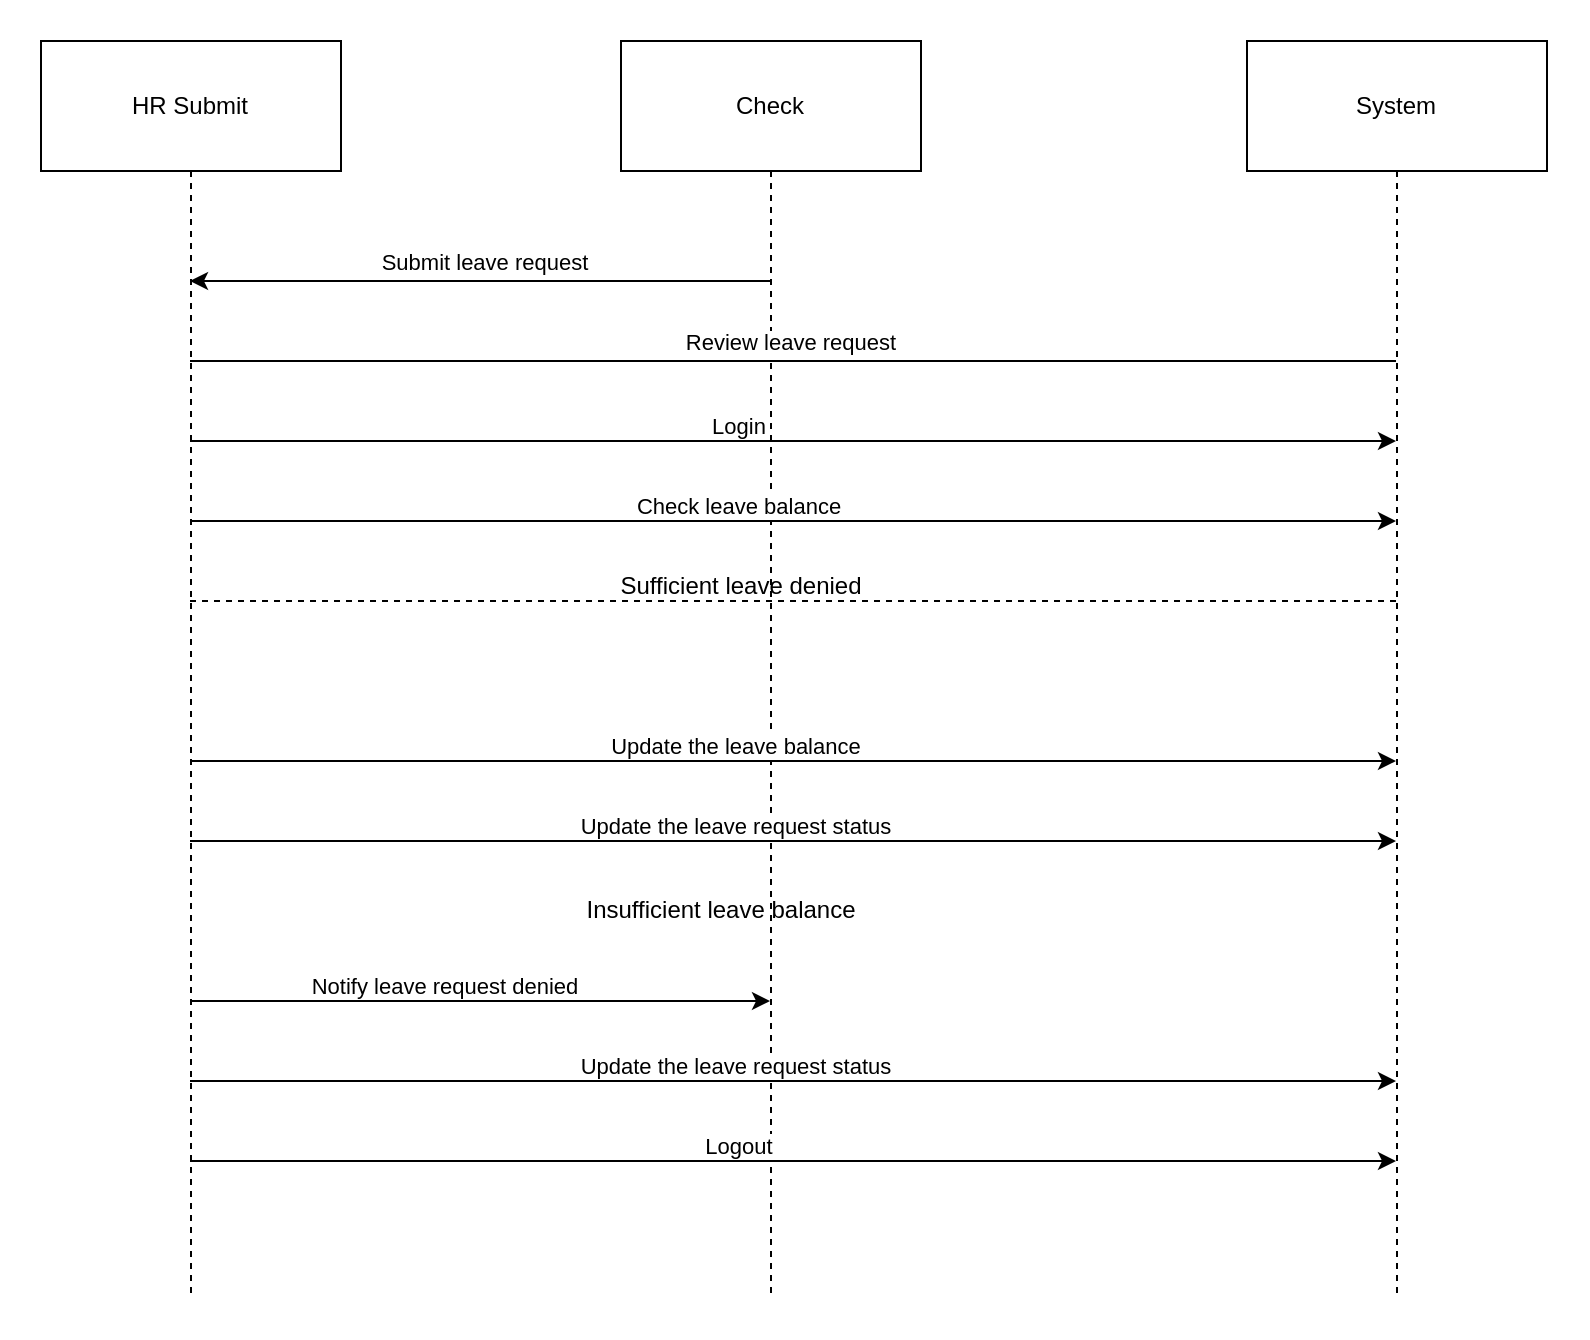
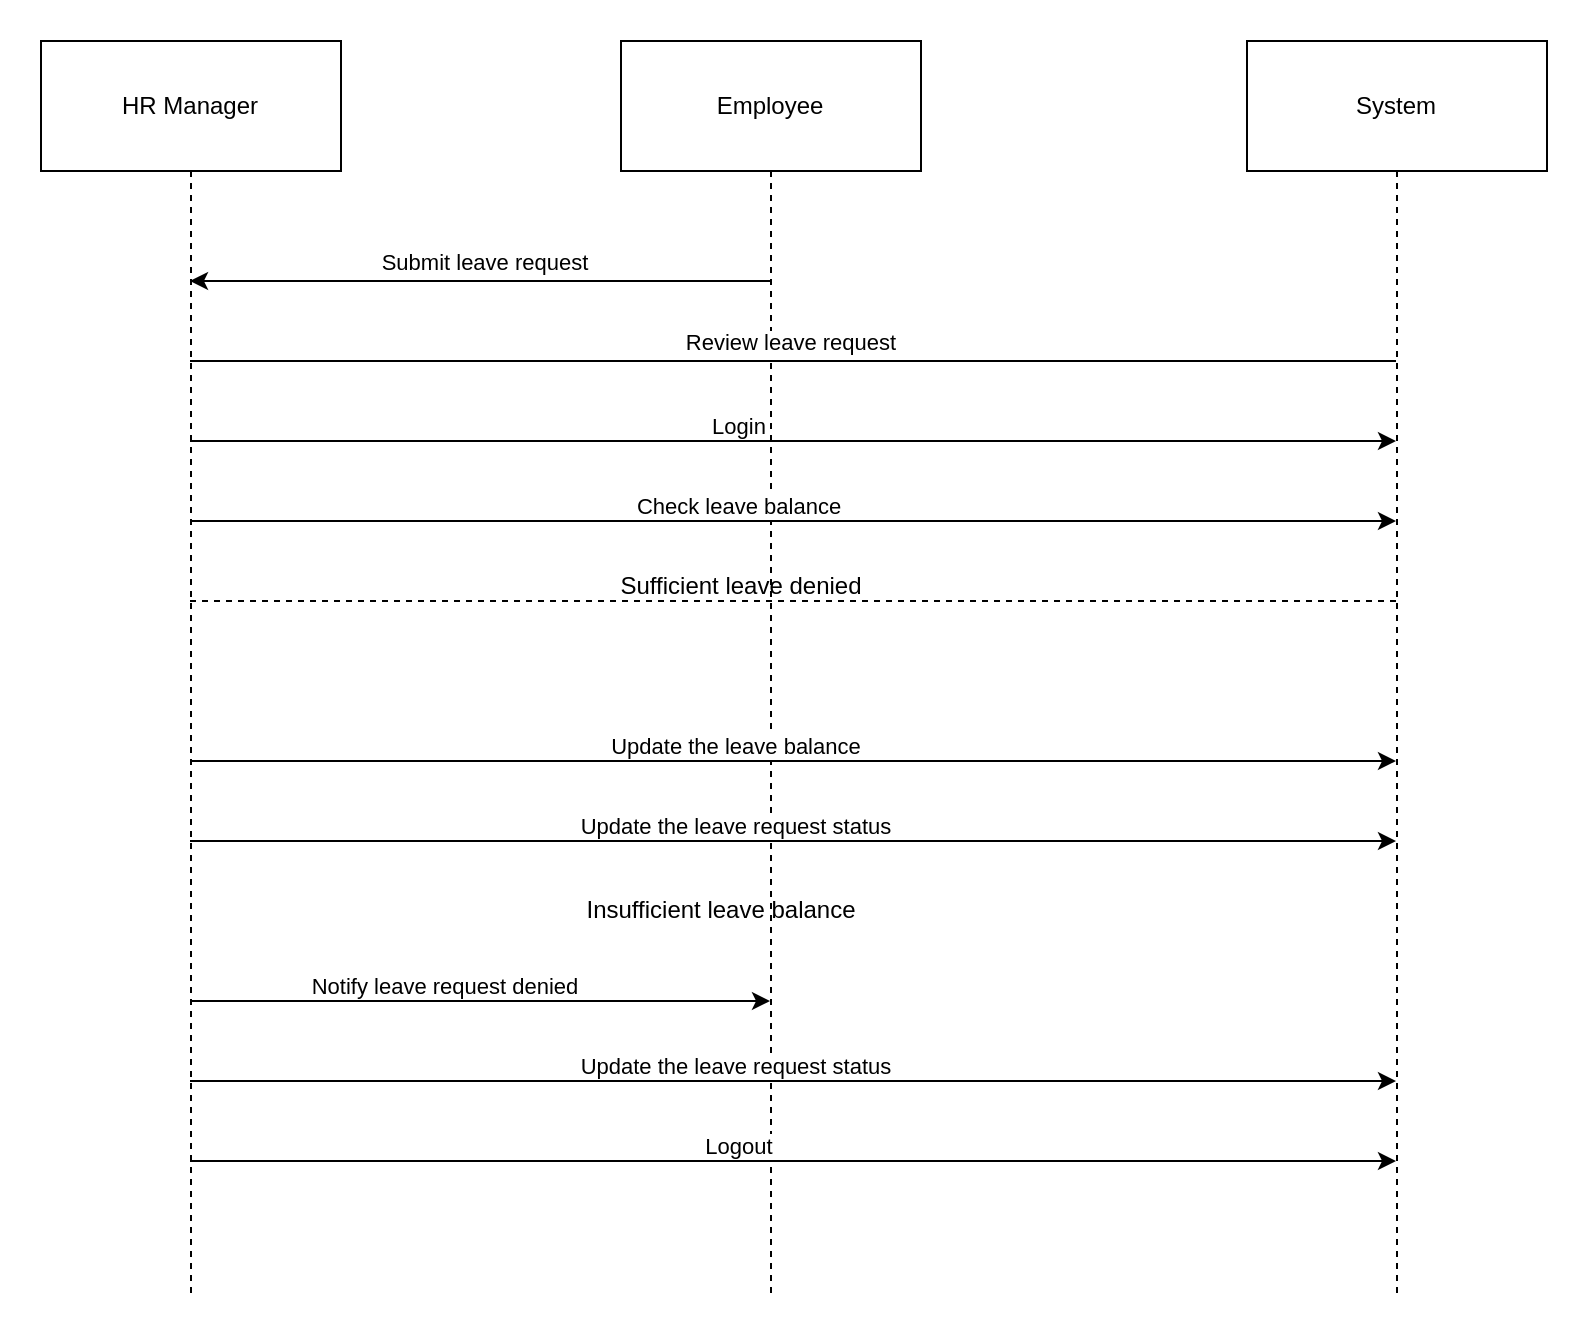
node "HR Submit": label "HR Submit" -> "HR Manager"
node "Check": label "Check" -> "Employee"
